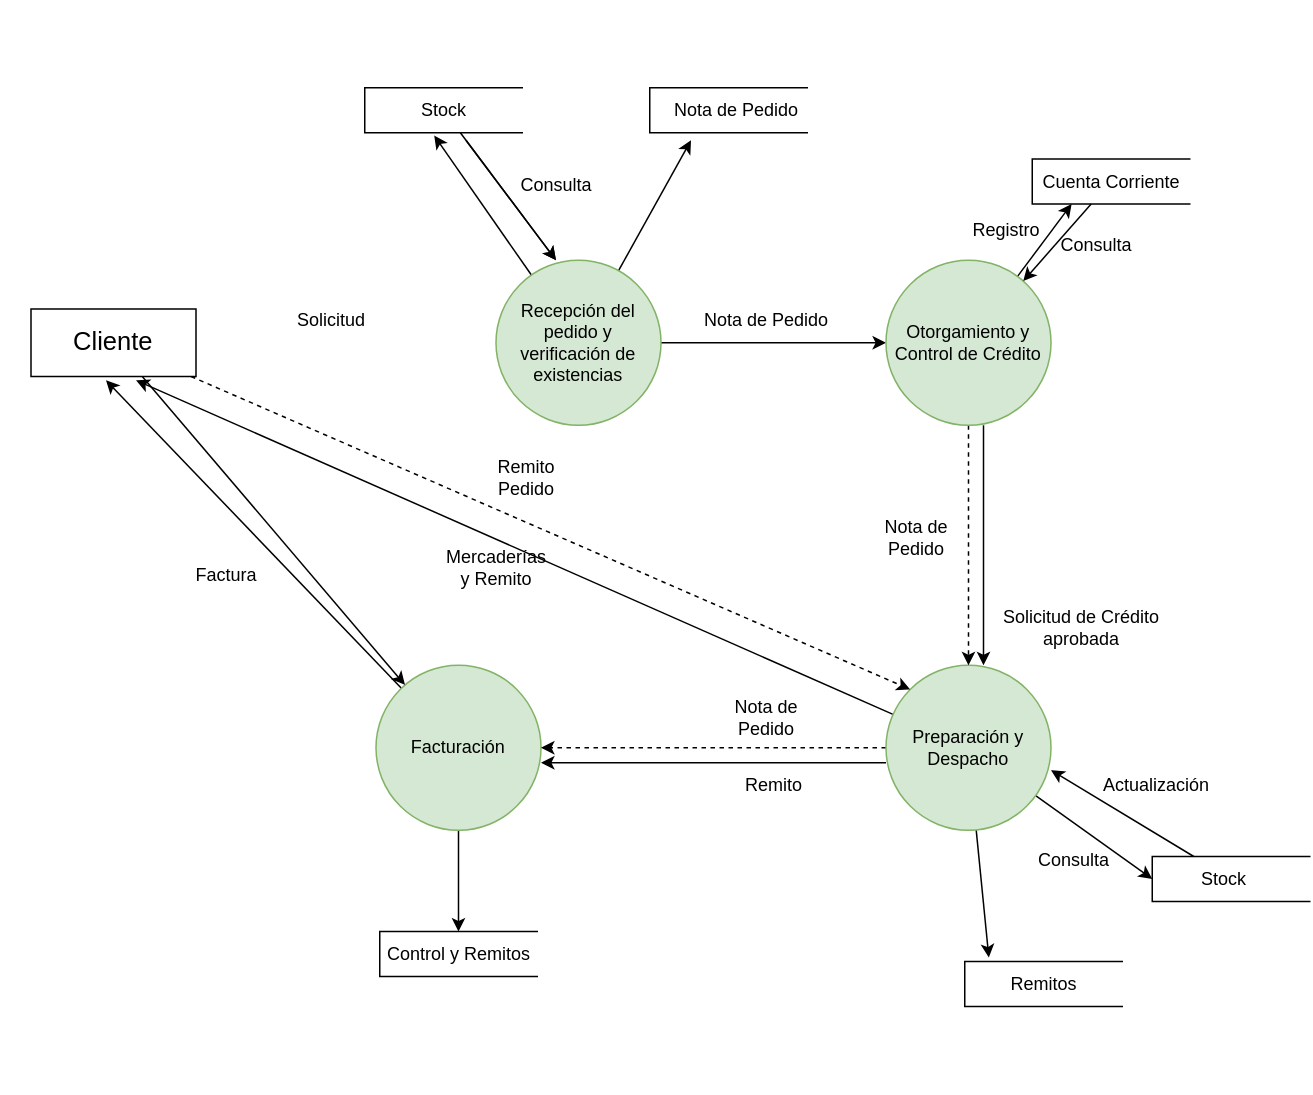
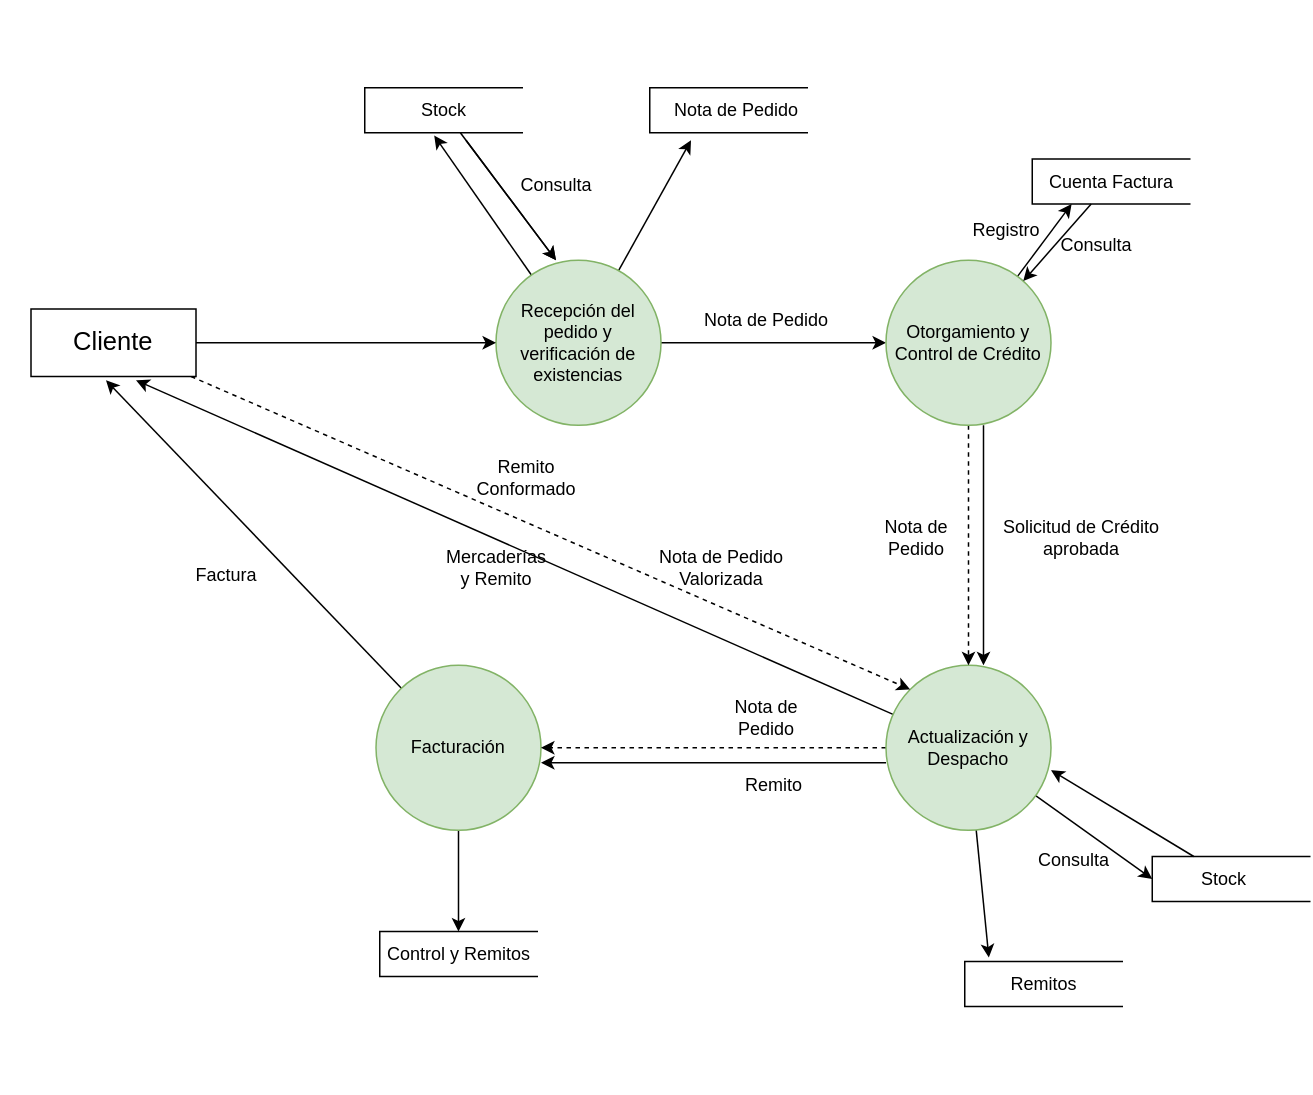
node "Cuenta Corriente": label "Cuenta Corriente" -> "Cuenta Factura"
node "Solicitud": removed
node "Remito Pedido": label "Remito Pedido" -> "Remito Conformado"
edge "Cliente" -> "Facturación": now "Cliente" -> "Recepción del pedido y verificación de existencias"
node "Nota de Pedido Valorizada": added
node "Solicitud de Crédito aprobada": moved (1081, 628) -> (1081, 538)
node "Preparación y Despacho": label "Preparación y Despacho" -> "Actualización y Despacho"
node "Actualización": removed
